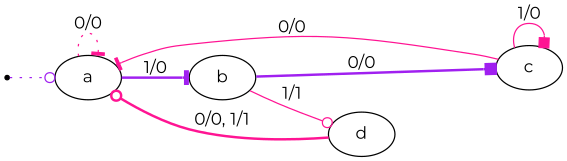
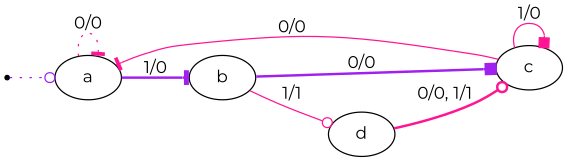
edge "d" -> "a": now "d" -> "c"
